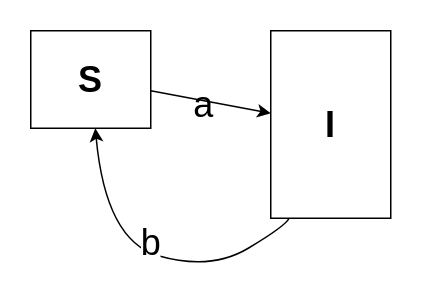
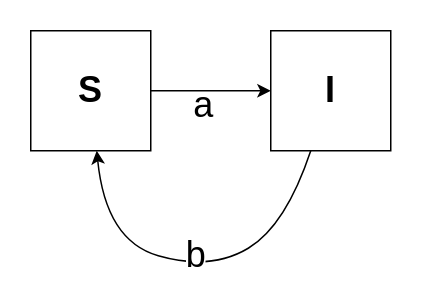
node "S": size 120x98 -> 120x120
node "I": size 120x188 -> 120x120
